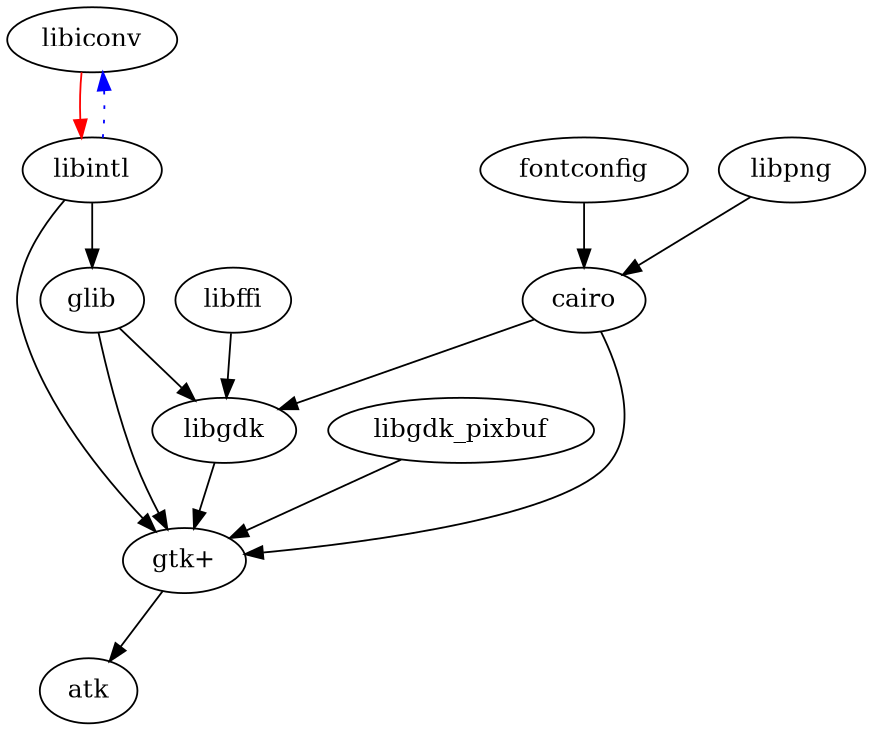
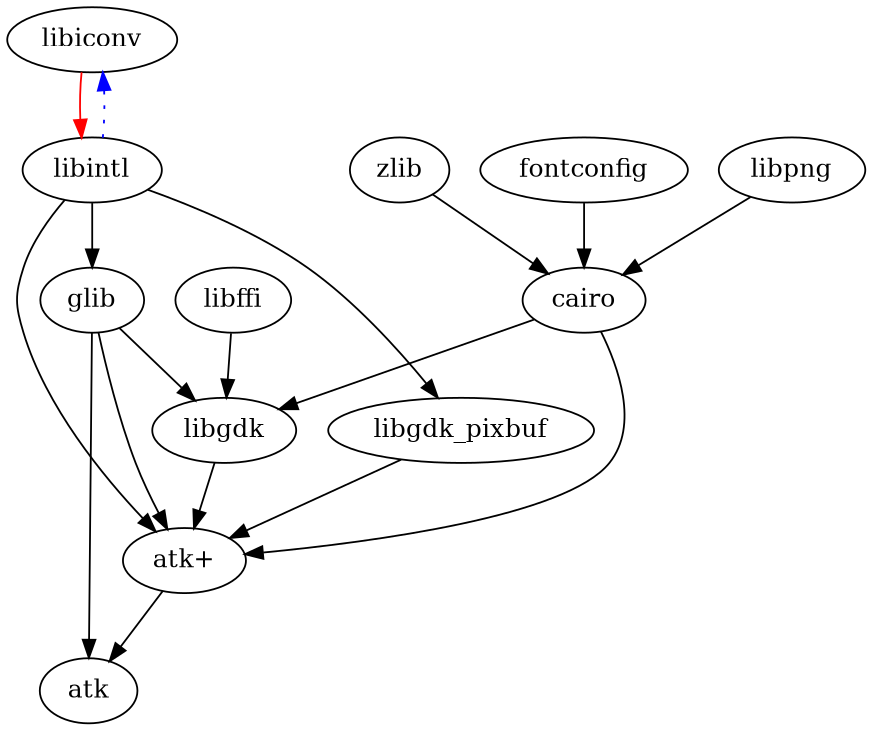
node "zlib": added
edge "libintl" -> "libgdk_pixbuf": added
edge "glib" -> "atk": added
node "gtk+": label "gtk+" -> "atk+"
